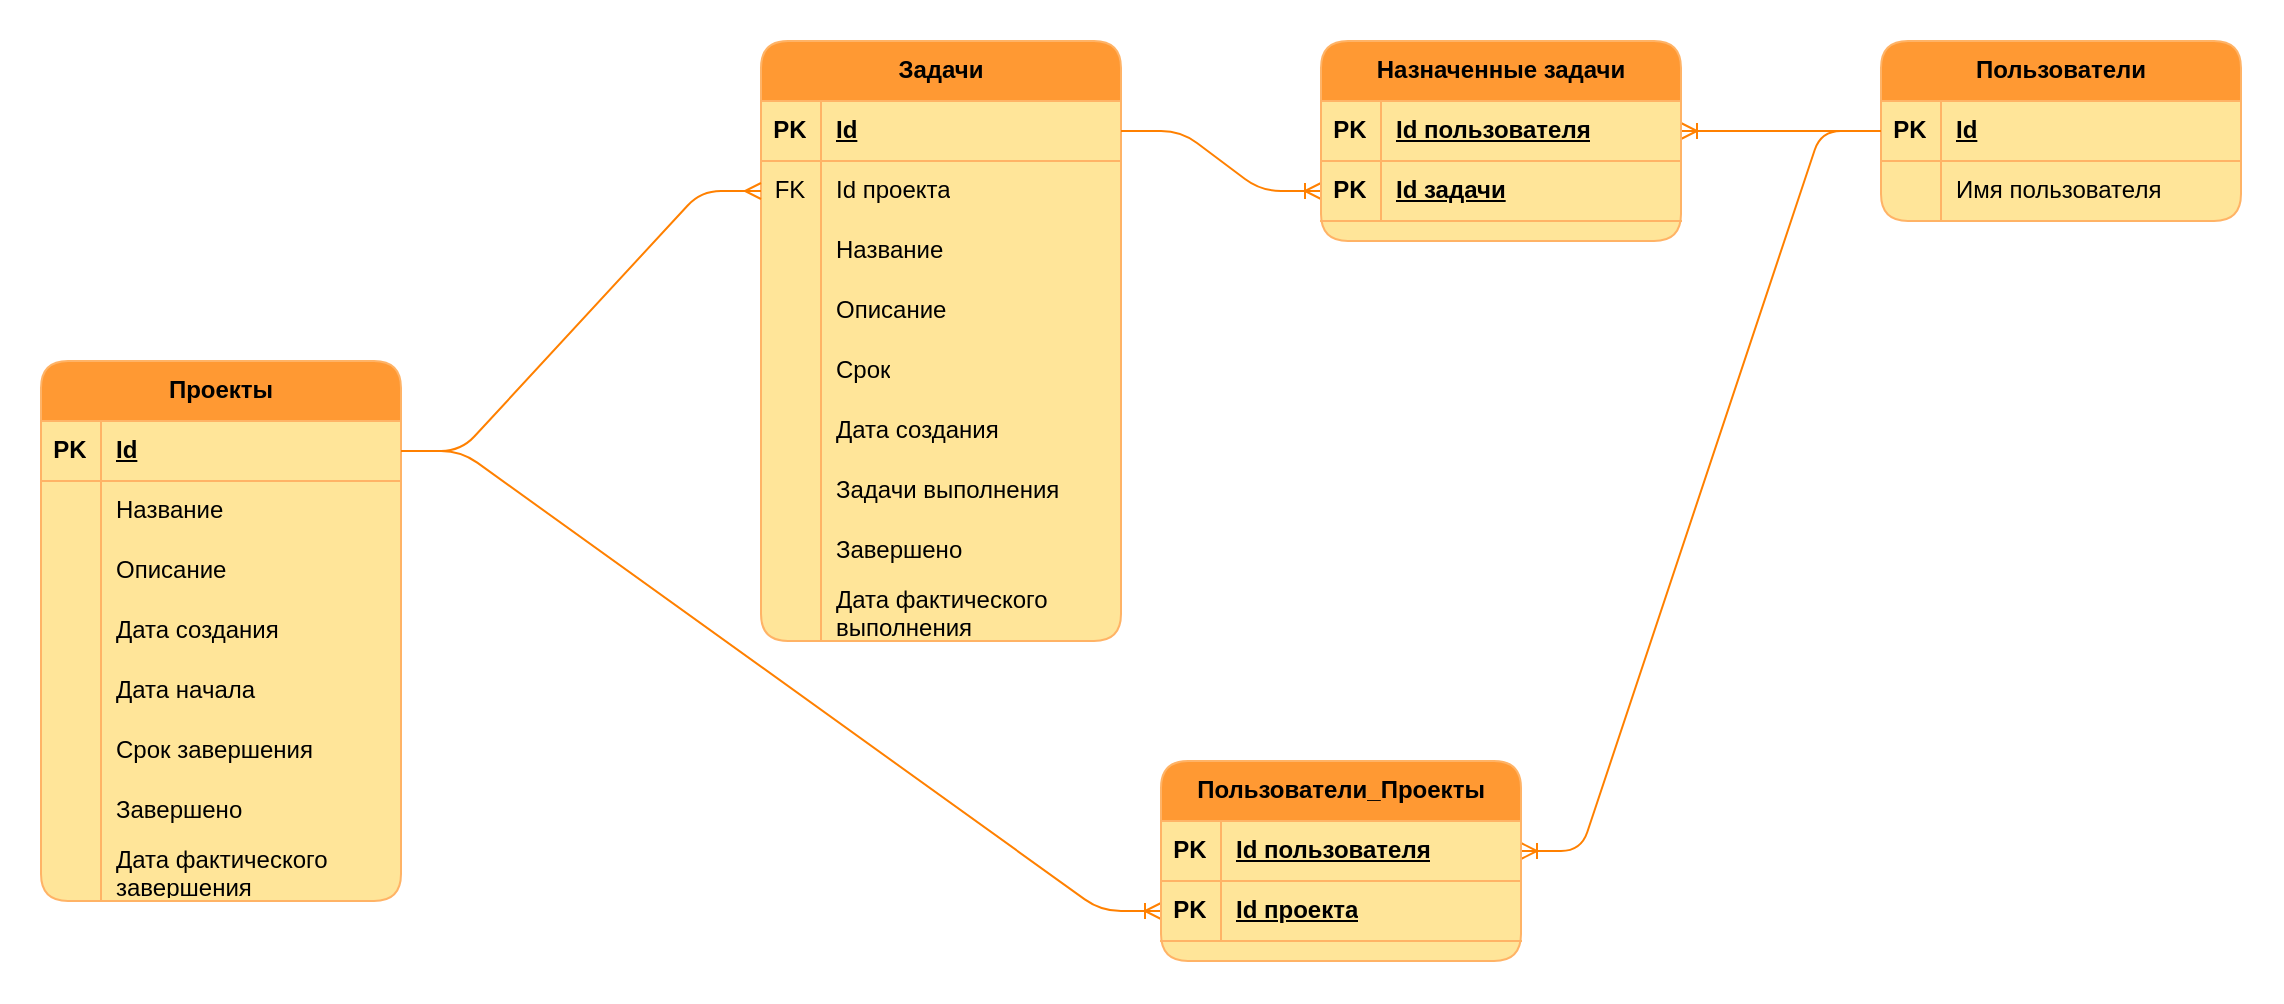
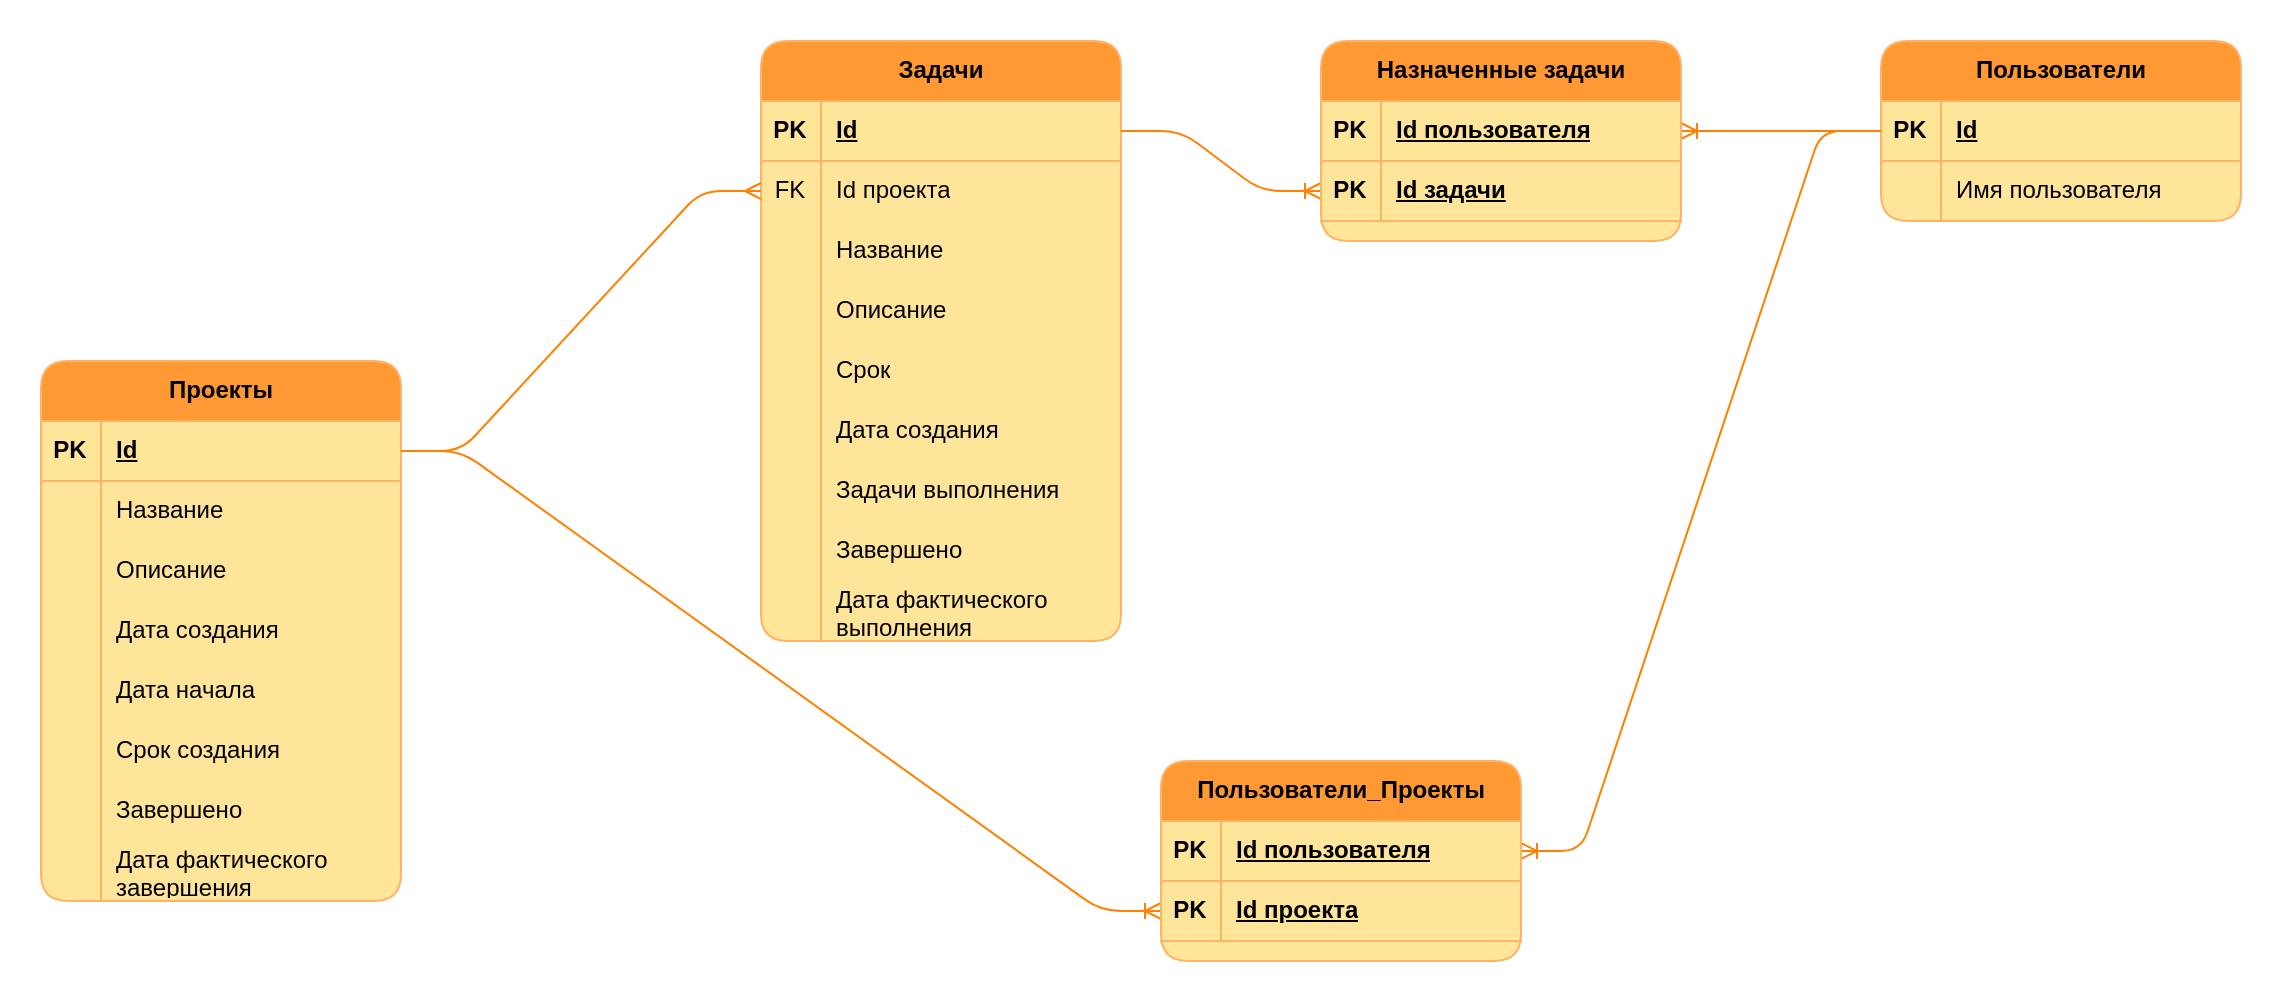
node "Срок завершения": label "Срок завершения" -> "Срок создания"
